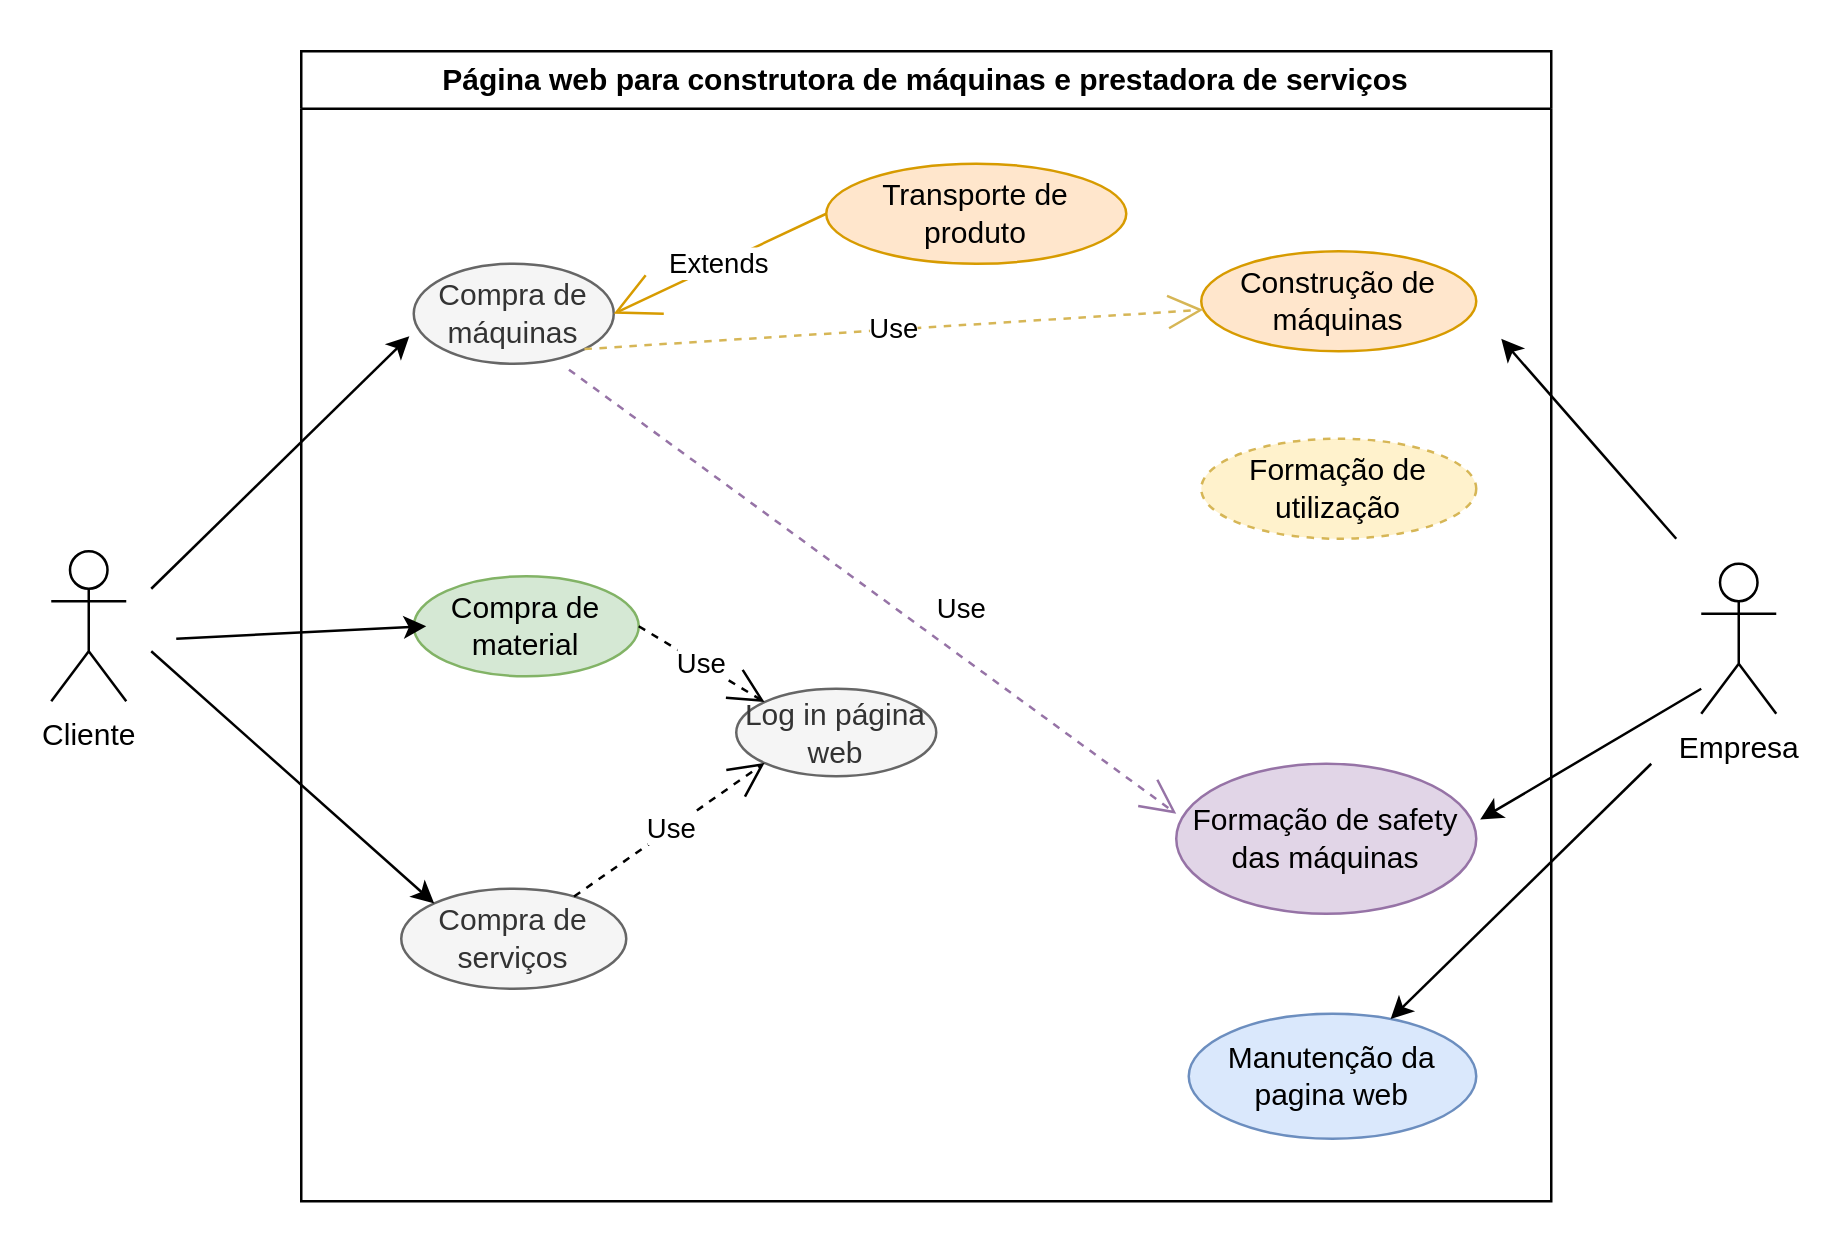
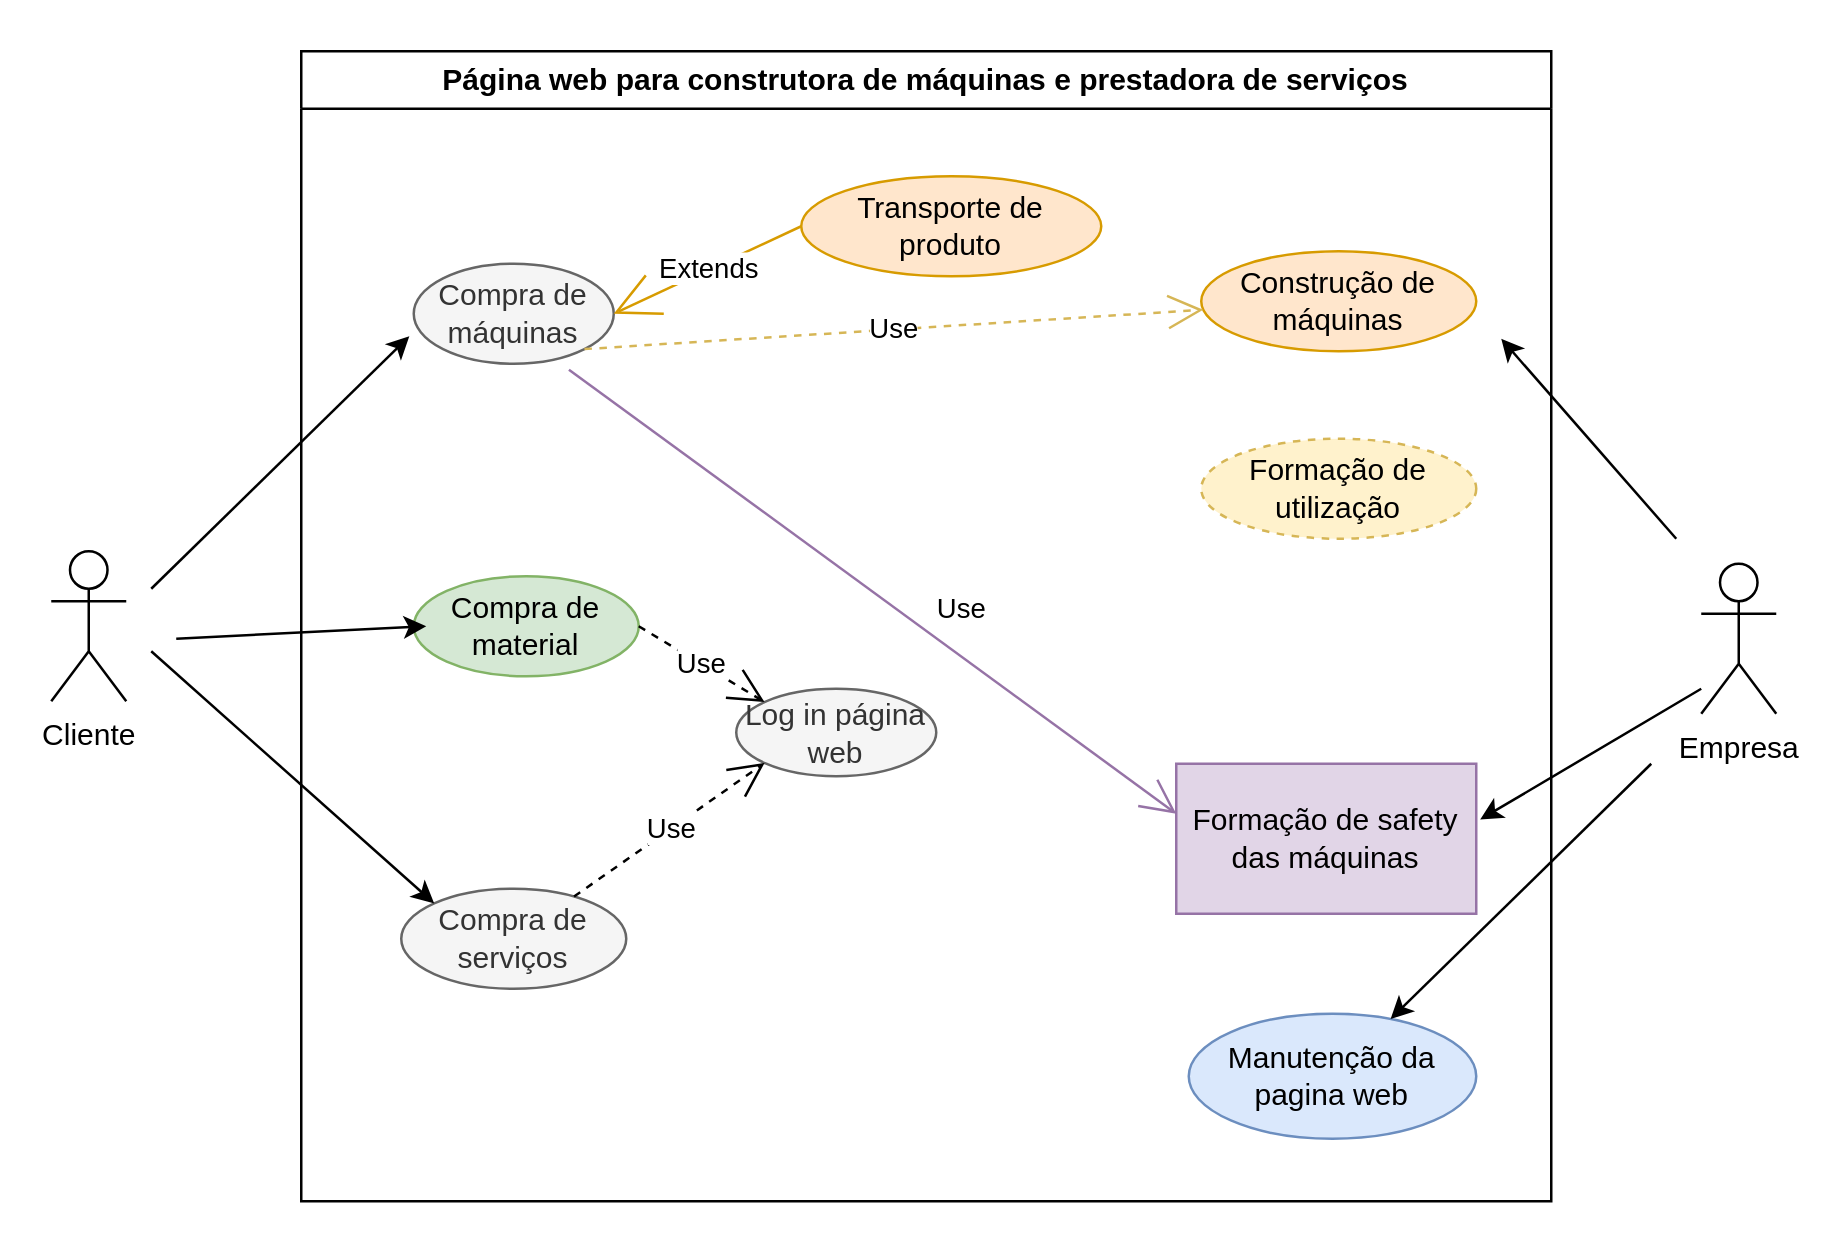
node "Transporte de produto": moved (976, 214) -> (951, 226)
edge "Compra de máquinas" -> "Formação de safety das máquinas": style dashed -> solid
node "Formação de safety das máquinas": shape ellipse -> rectangle
